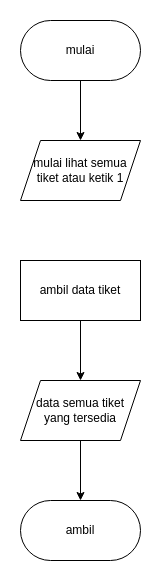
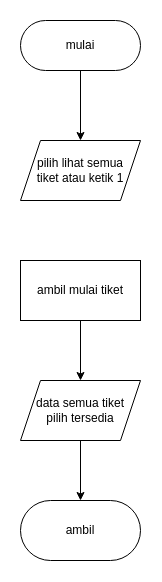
node "mulai": size 120x60 -> 120x50
node "mulai lihat semua tiket atau ketik 1": label "mulai lihat semua tiket atau ketik 1" -> "pilih lihat semua tiket atau ketik 1"
node "ambil data tiket": label "ambil data tiket" -> "ambil mulai tiket"
node "data semua tiket yang tersedia": label "data semua tiket yang tersedia" -> "data semua tiket pilih tersedia"
